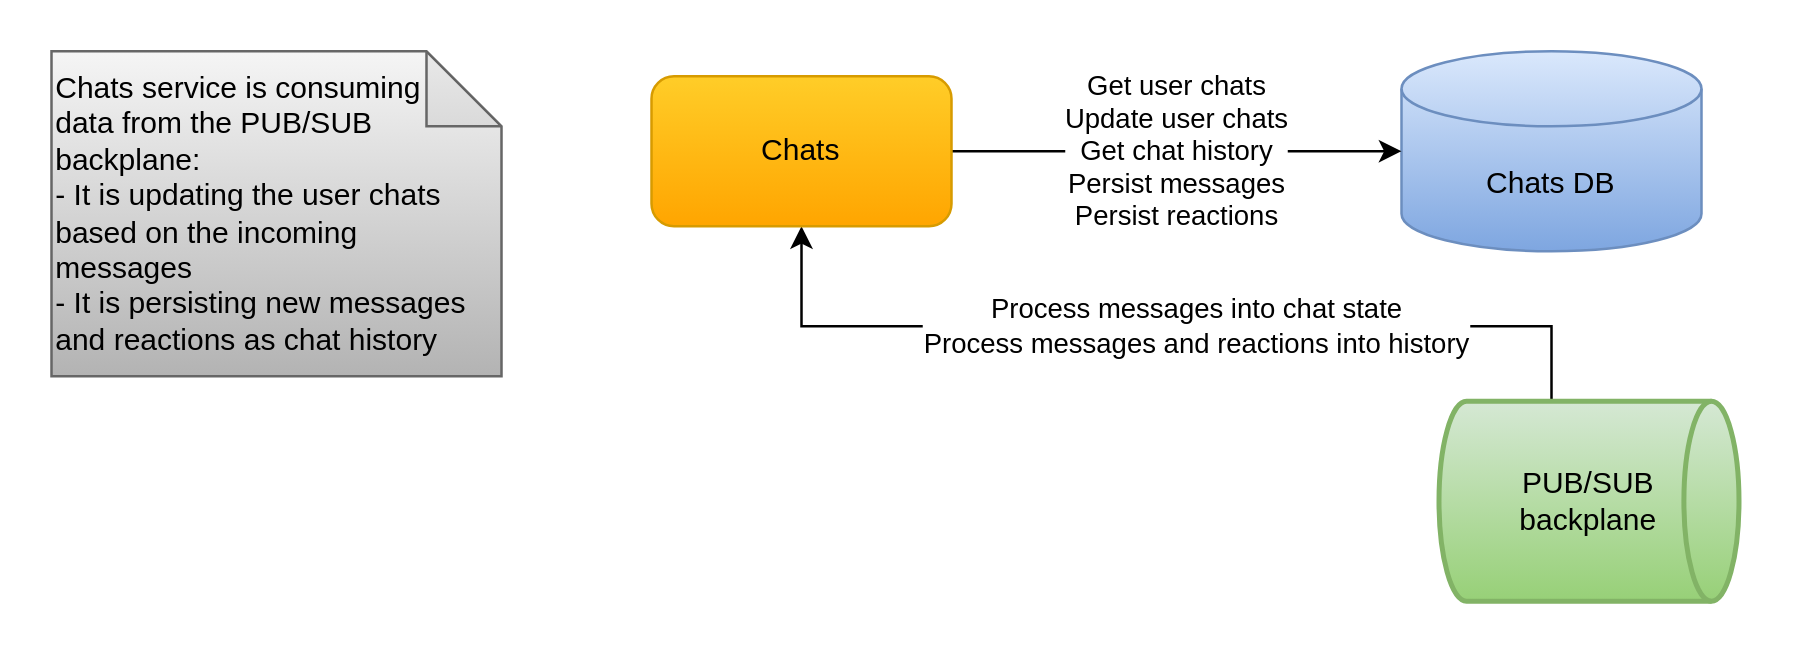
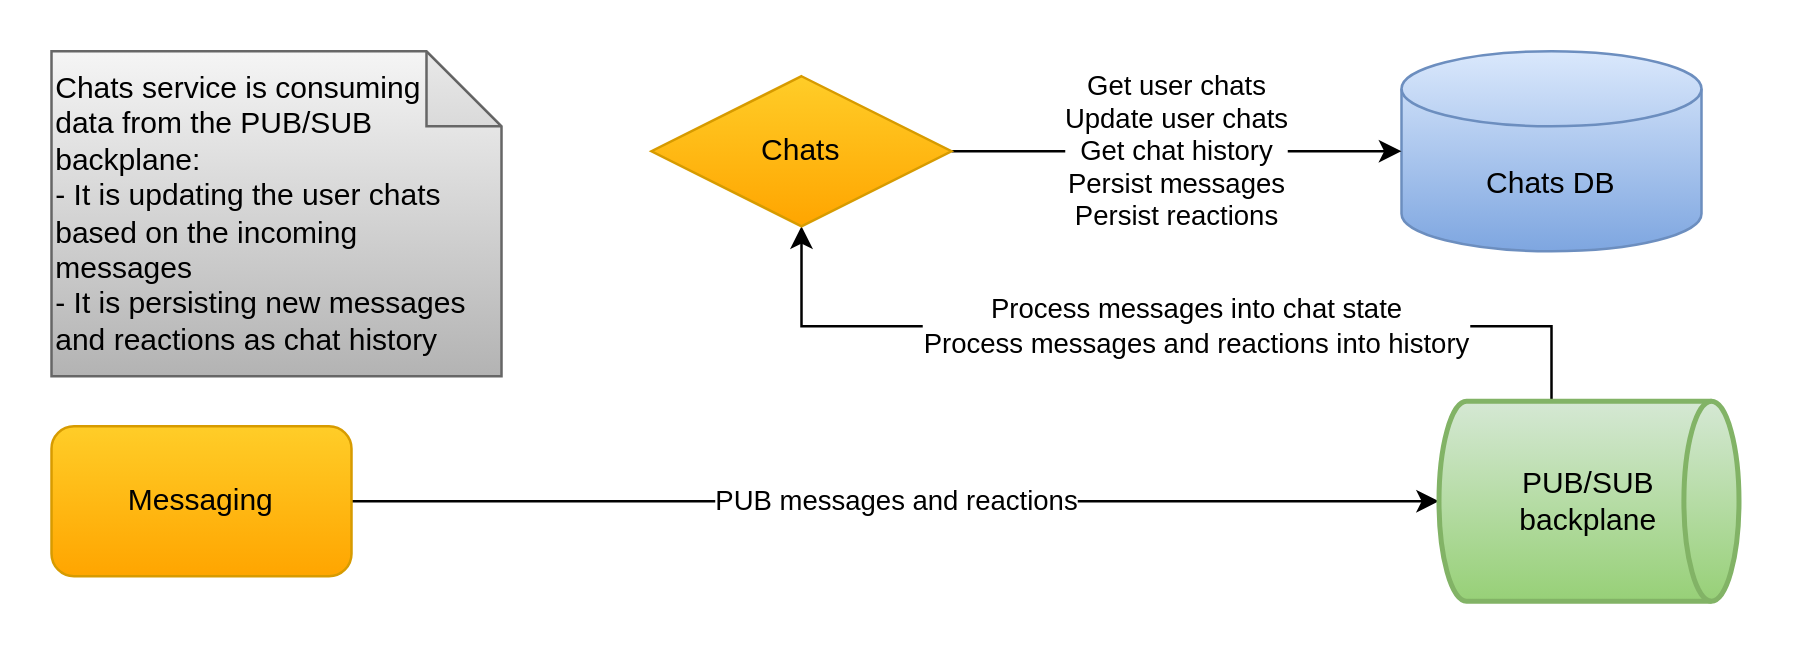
node "Chats": shape rounded rectangle -> diamond
node "Messaging": added
edge "Messaging" -> "PUB/SUB backplane": added, label "PUB messages and reactions"
